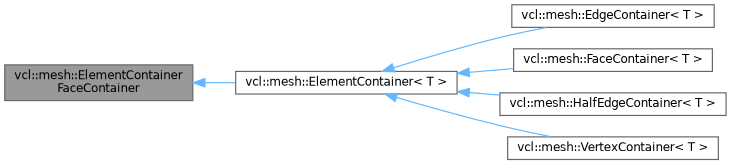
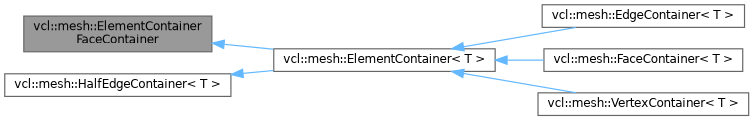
edge "vcl::mesh::HalfEdgeContainer< T >" -> "vcl::mesh::ElementContainer< T >": reversed
